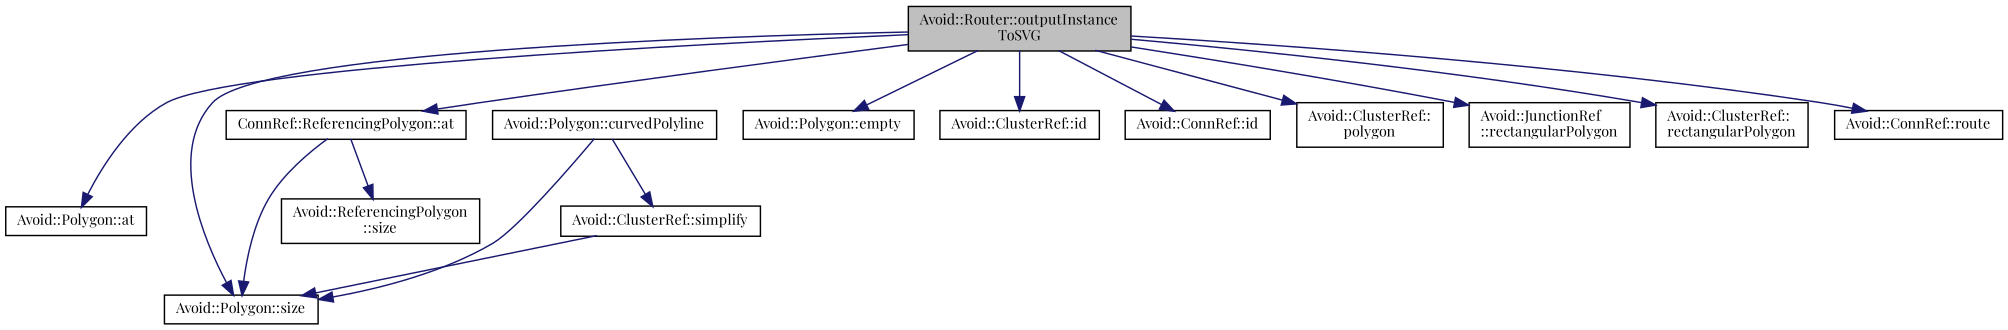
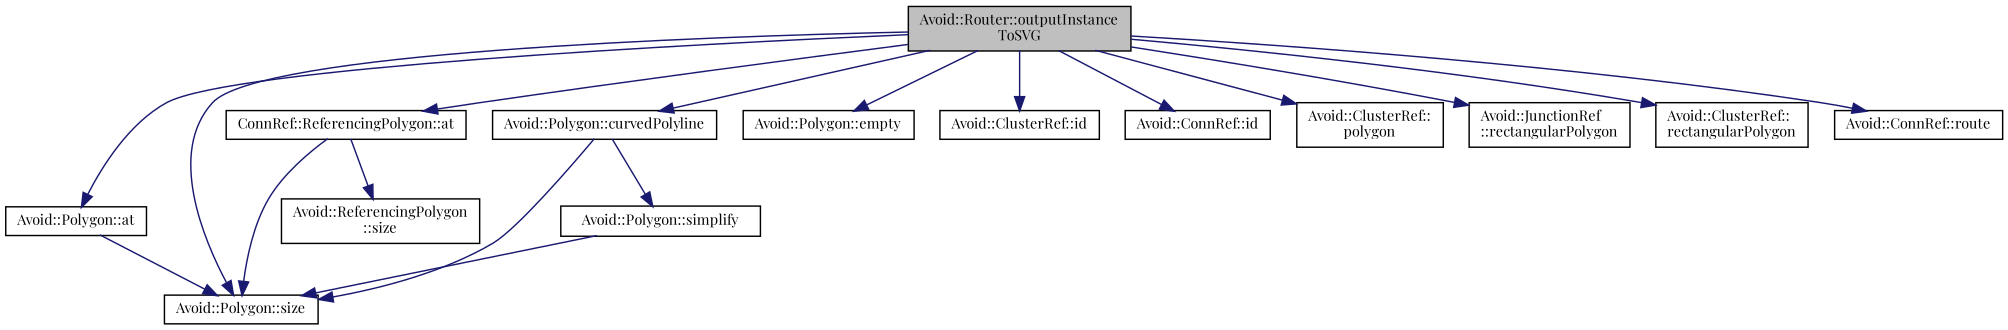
edge "Avoid::Router::outputInstance ToSVG" -> "Avoid::Polygon::curvedPolyline": added
node "Avoid::ClusterRef::simplify": label "Avoid::ClusterRef::simplify" -> "Avoid::Polygon::simplify"
edge "Avoid::Polygon::at" -> "Avoid::Polygon::size": added
